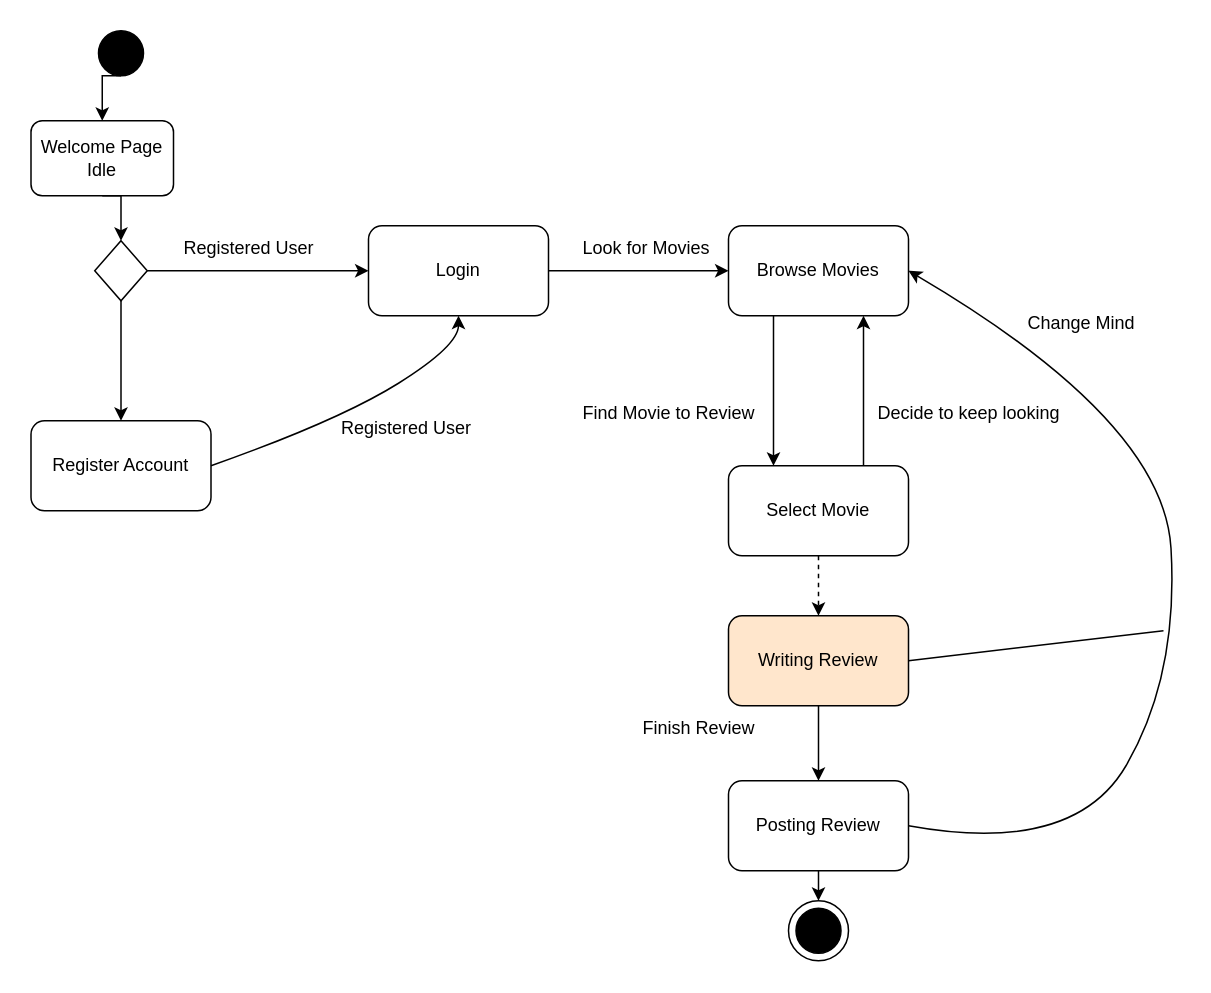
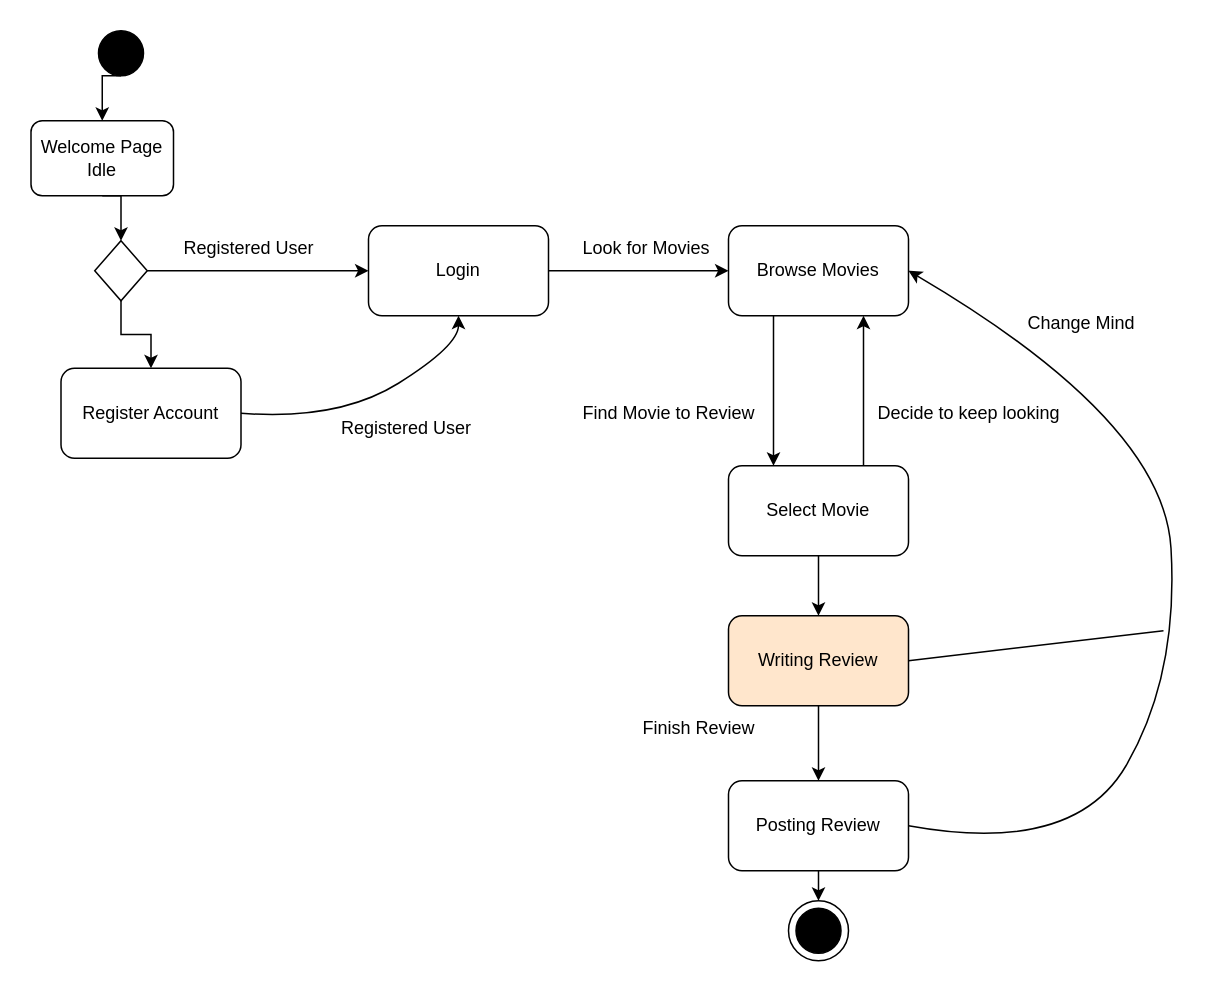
node "Register Account": moved (121, 466) -> (151, 413)
edge "Select Movie" -> "Writing Review": style dashed -> solid
